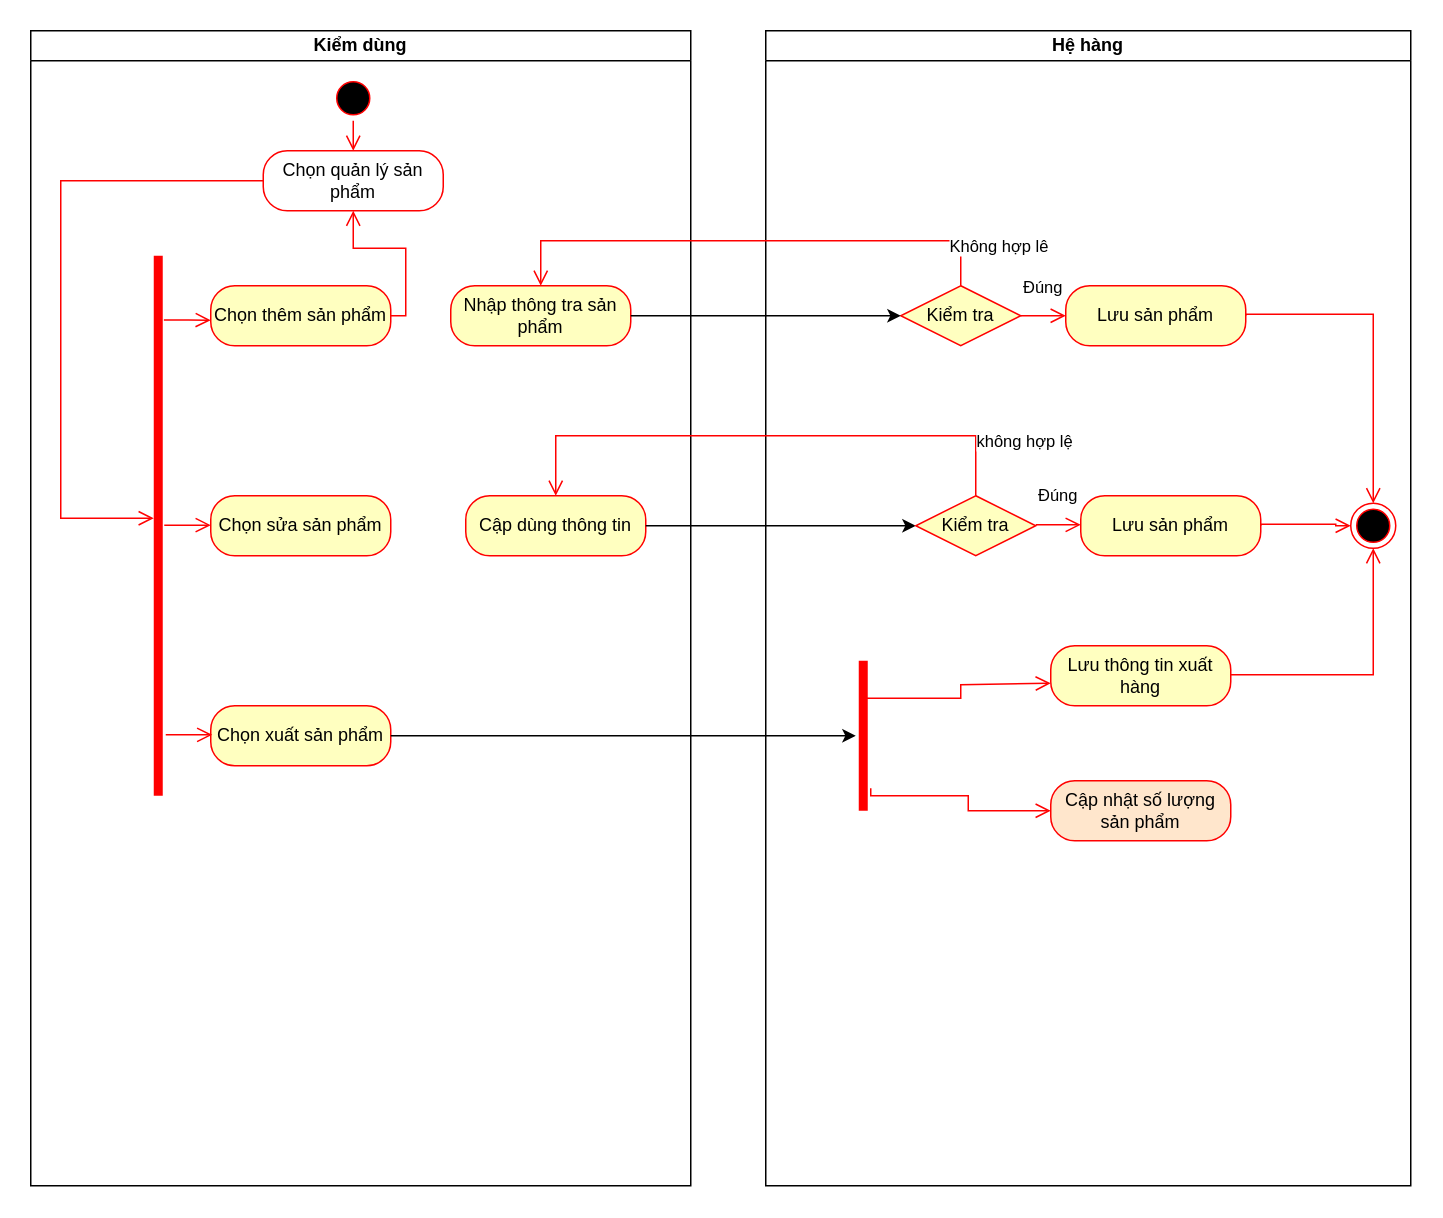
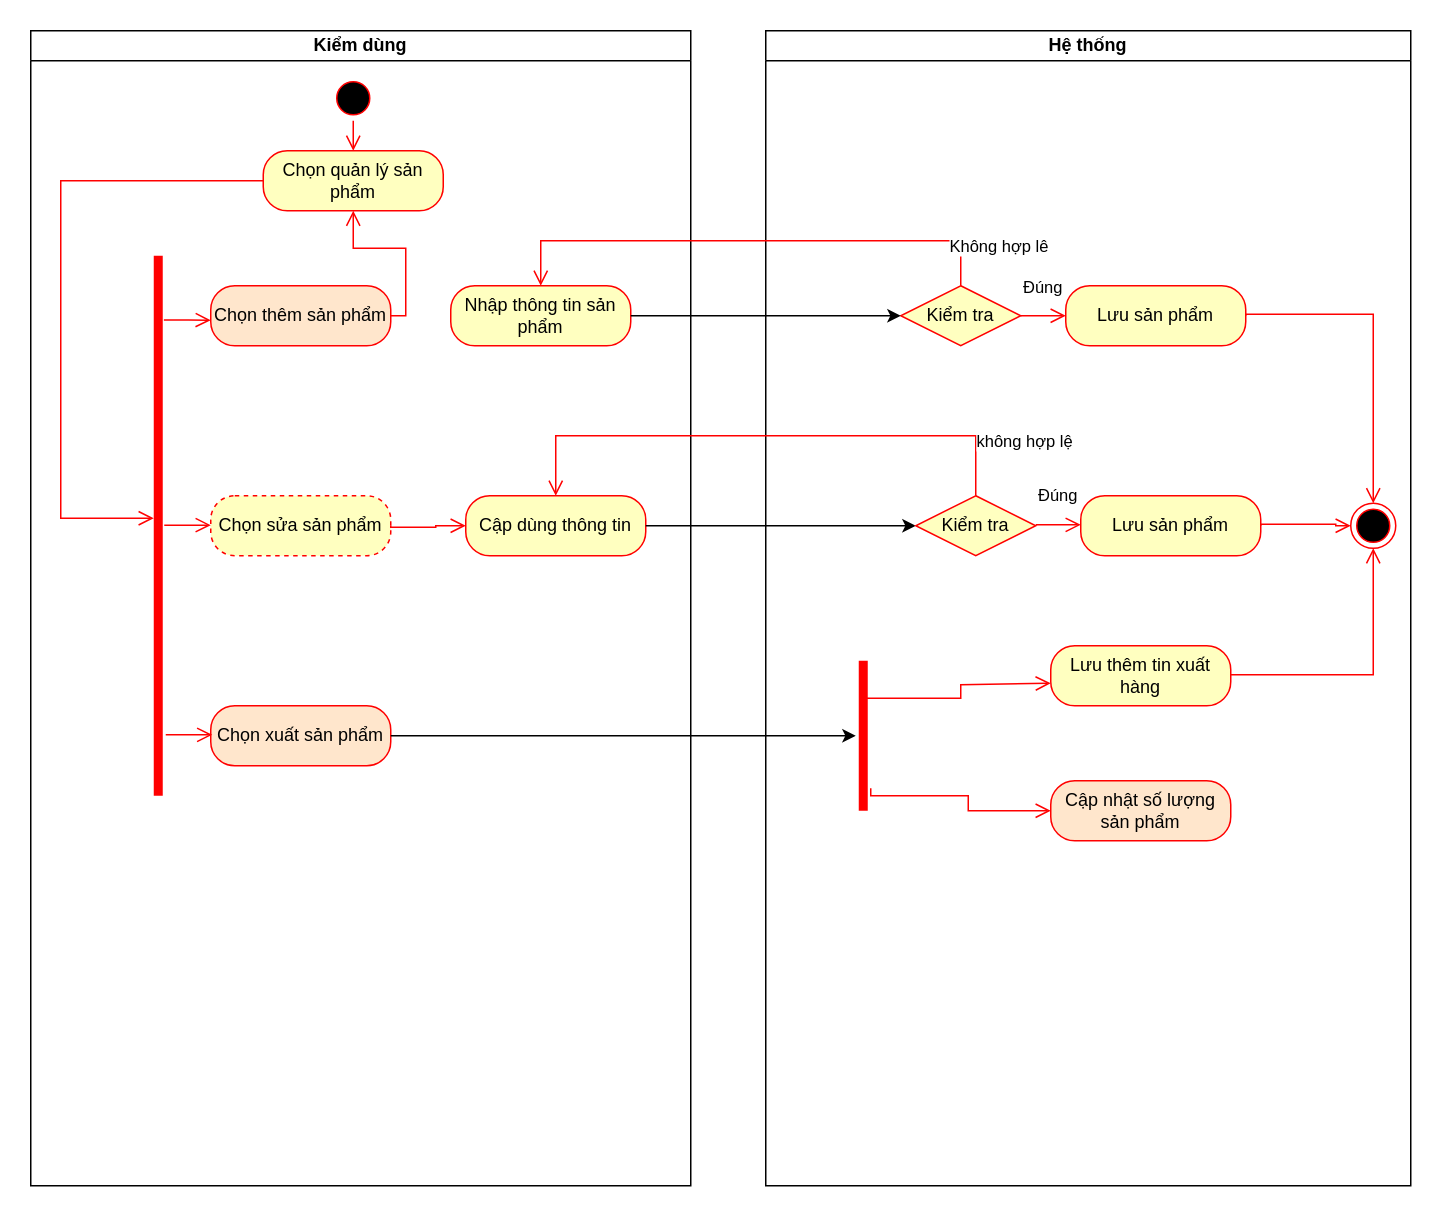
node "Hệ hàng": label "Hệ hàng" -> "Hệ thống"
node "Chọn quản lý sản phẩm": fillcolor #ffffff -> #ffffc0
node "Chọn thêm sản phẩm": fillcolor #ffffc0 -> #ffe6cc
node "Nhập thông tra sản phẩm": label "Nhập thông tra sản phẩm" -> "Nhập thông tin sản phẩm"
node "Chọn sửa sản phẩm": style solid -> dashed
edge "Chọn sửa sản phẩm" -> "Cập dùng thông tin": added
node "Lưu thông tin xuất hàng": label "Lưu thông tin xuất hàng" -> "Lưu thêm tin xuất hàng"
node "Chọn xuất sản phẩm": fillcolor #ffffc0 -> #ffe6cc
